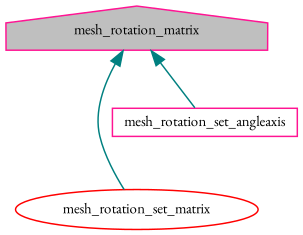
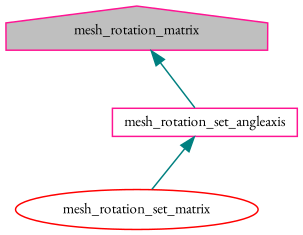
edge "mesh_rotation_set_matrix" -> "mesh_rotation_matrix": now "mesh_rotation_set_matrix" -> "mesh_rotation_set_angleaxis"
